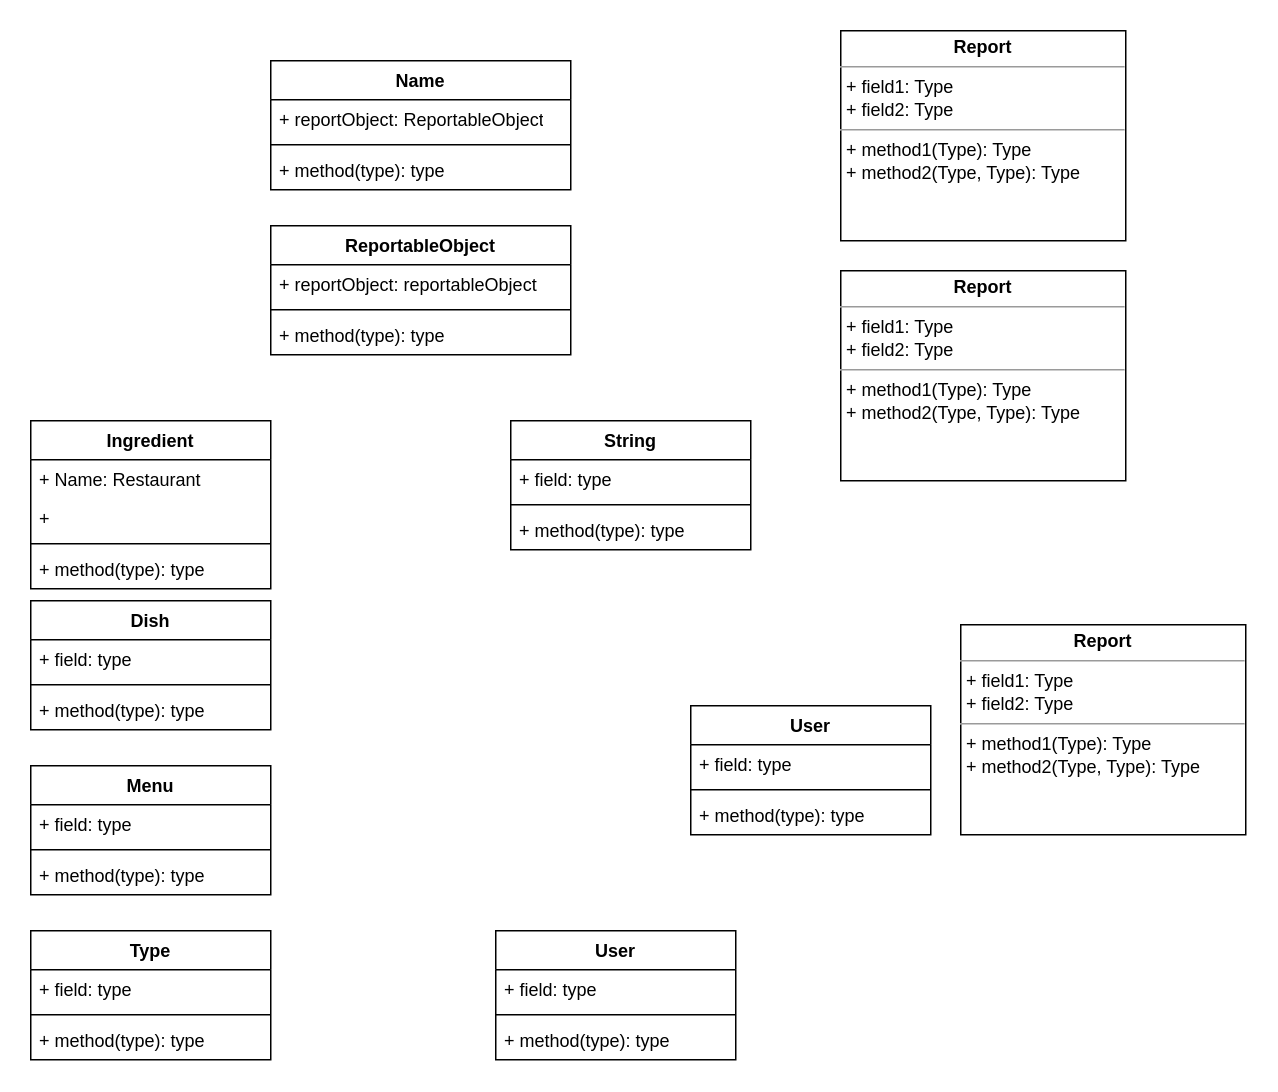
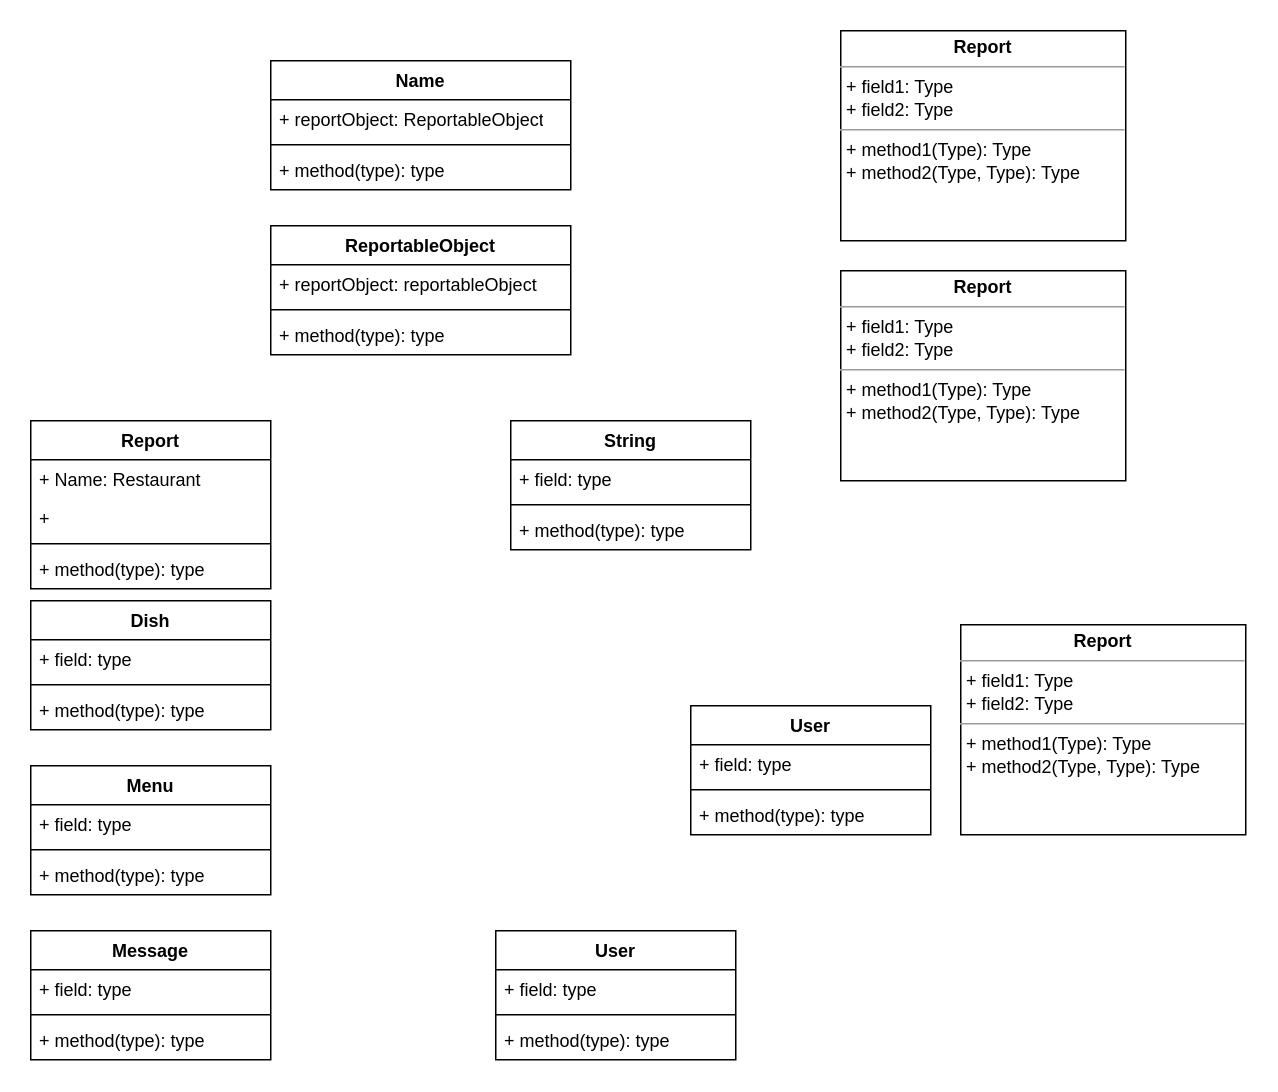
node "Ingredient": label "Ingredient" -> "Report"
node "Type": label "Type" -> "Message"
